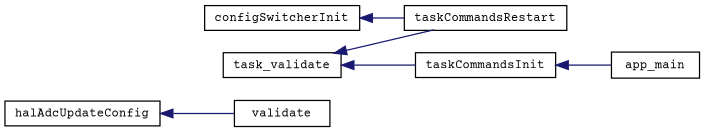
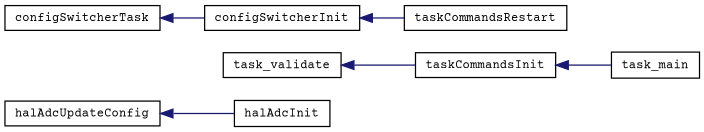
node "configSwitcherTask": added
edge "taskCommandsRestart" -> "task_validate": removed
node "app_main": label "app_main" -> "task_main"
node "validate": label "validate" -> "halAdcInit"
